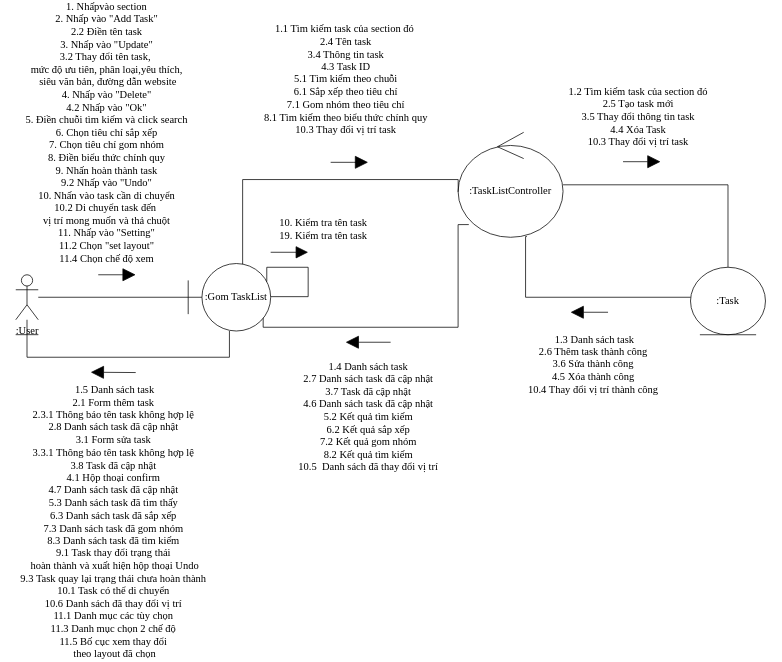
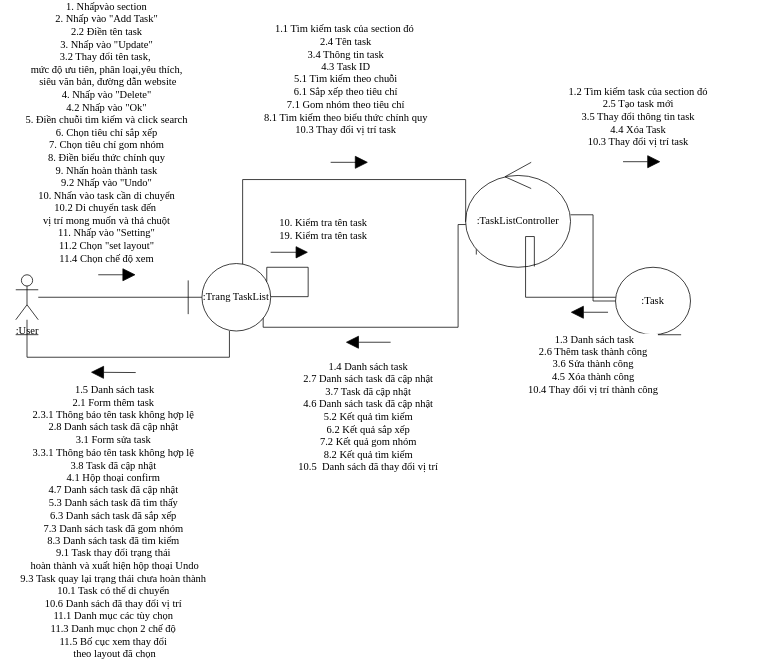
node ":TaskListController": moved (510, 185) -> (518, 215)
node ":Gom TaskList": label ":Gom TaskList" -> ":Trang TaskList"
node ":Task": moved (728, 301) -> (653, 301)
